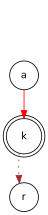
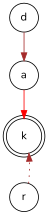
node "d": added
edge "k" -> "r": reversed
